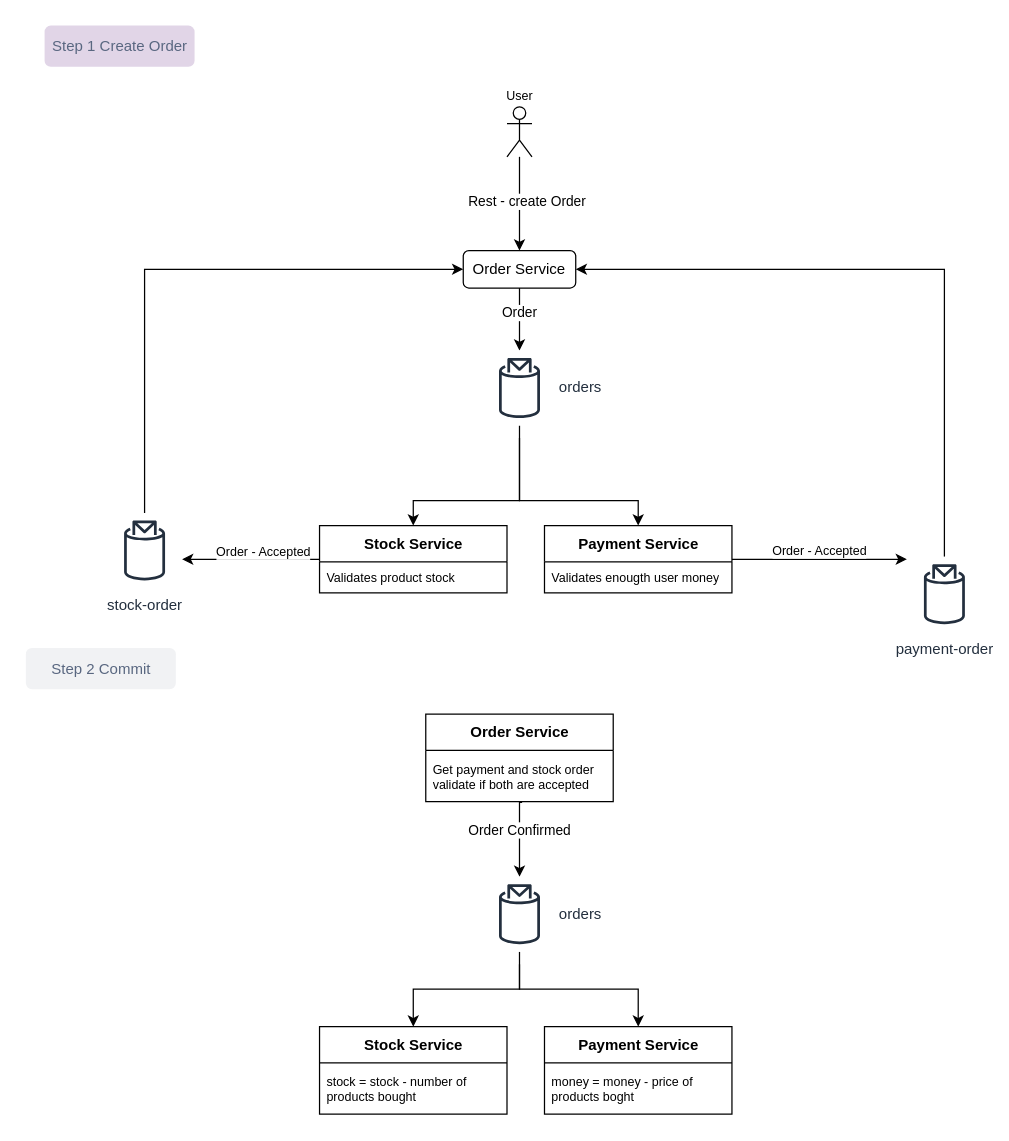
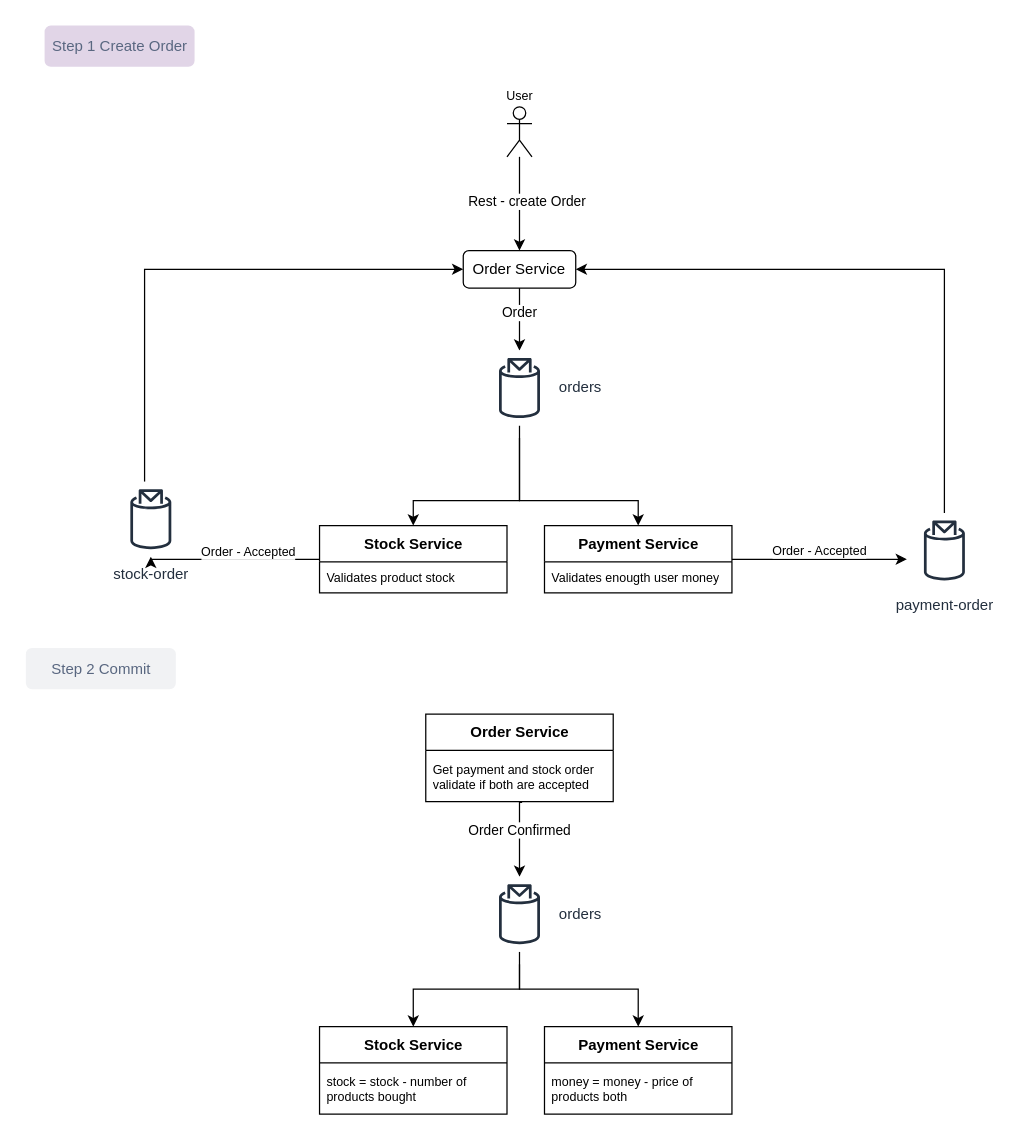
node "stock-order": moved (144, 551) -> (151, 519)
node "payment-order": moved (944, 594) -> (944, 551)
node "money = money - price of products boght": label "money = money - price of products boght" -> "money = money - price of products both"
